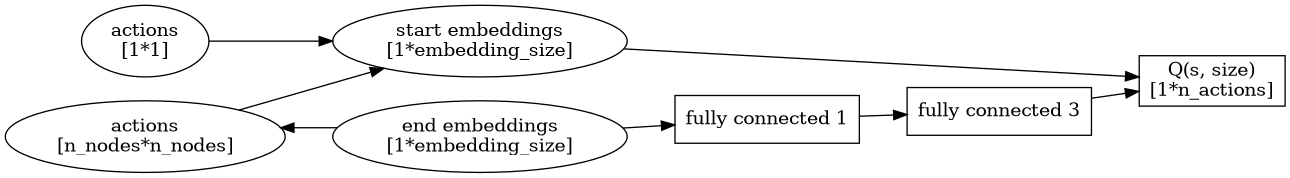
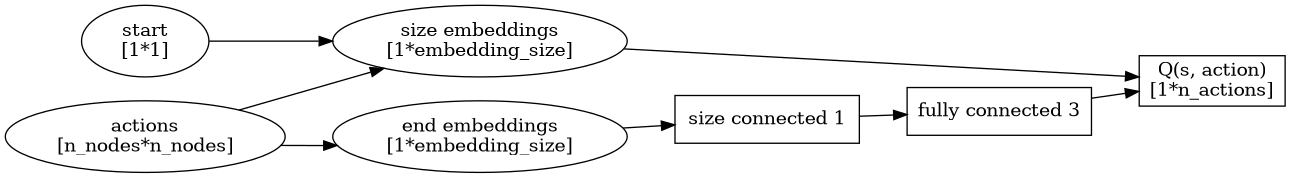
node "actions [1*1]": label "actions [1*1]" -> "start [1*1]"
node "start embeddings [1*embedding_size]": label "start embeddings [1*embedding_size]" -> "size embeddings [1*embedding_size]"
node "Q(s, size) [1*n_actions]": label "Q(s, size) [1*n_actions]" -> "Q(s, action) [1*n_actions]"
node "fully connected 1": label "fully connected 1" -> "size connected 1"
edge "end embeddings [1*embedding_size]" -> "actions [n_nodes*n_nodes]": reversed
